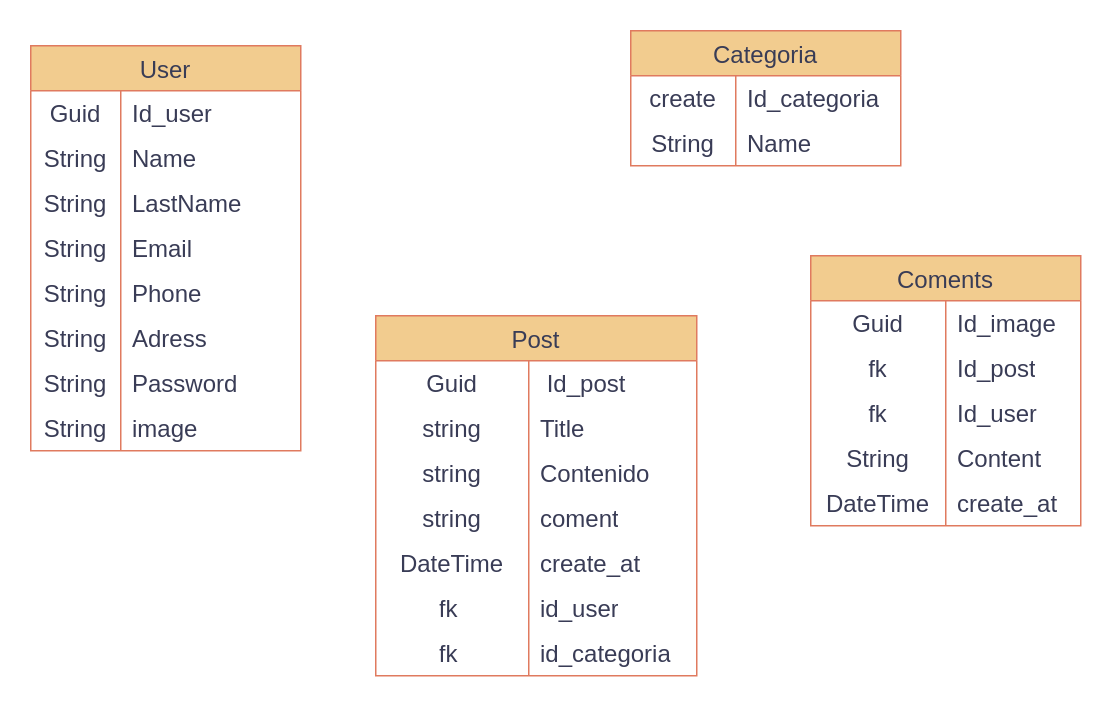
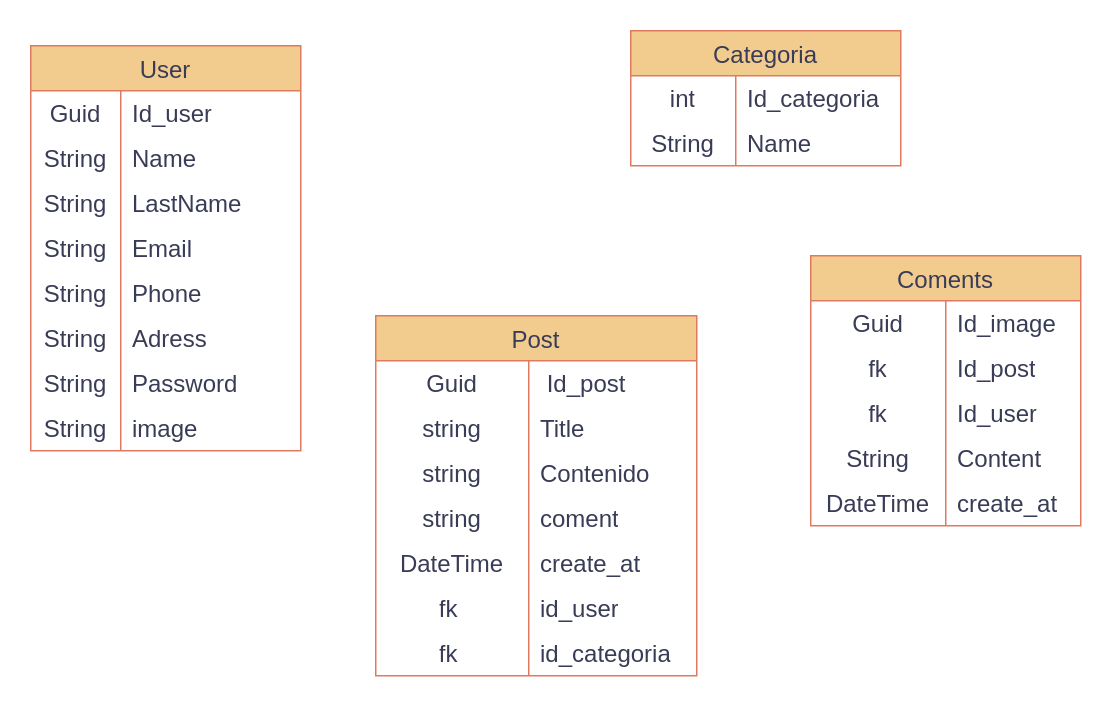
node "create": label "create" -> "int"
